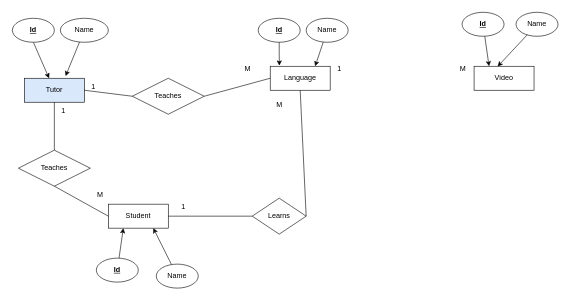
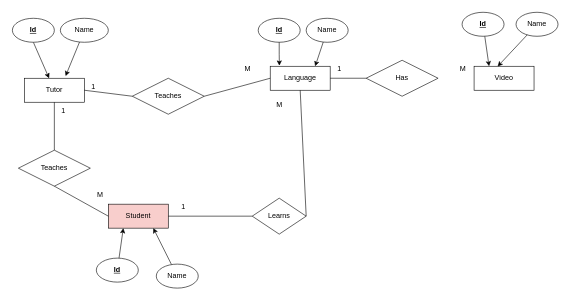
edge "Language" -- "Has": added
node "Has": added
node "Tutor": fillcolor #dae8fc -> #ffffff
node "Student": fillcolor #ffffff -> #f8cecc
